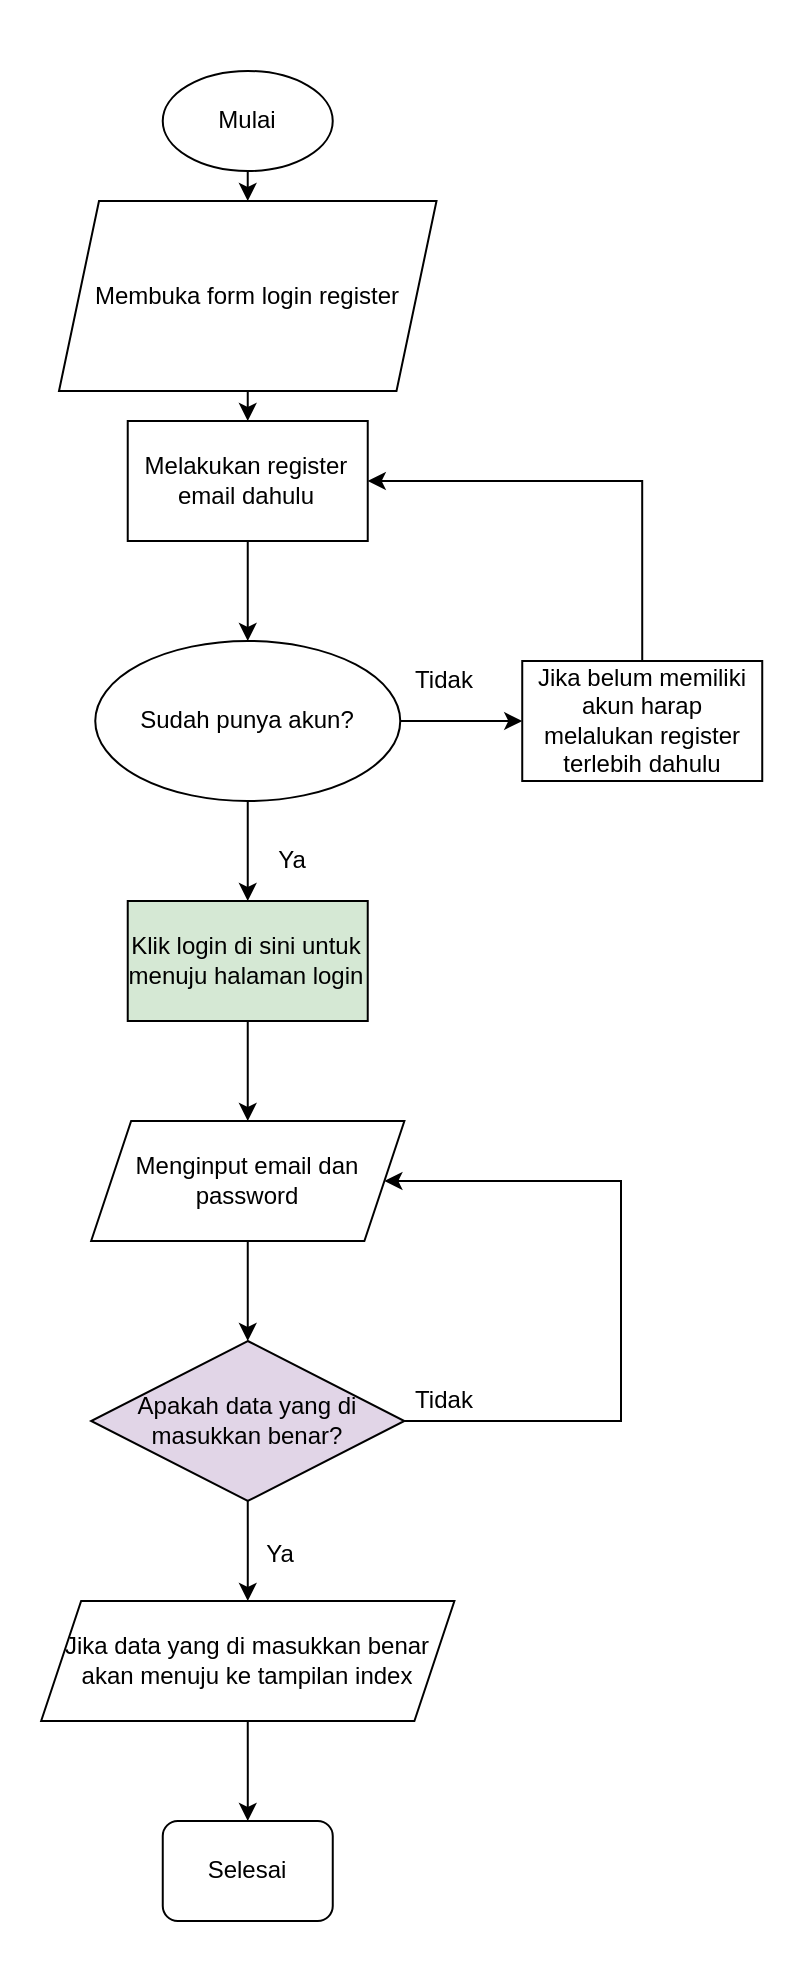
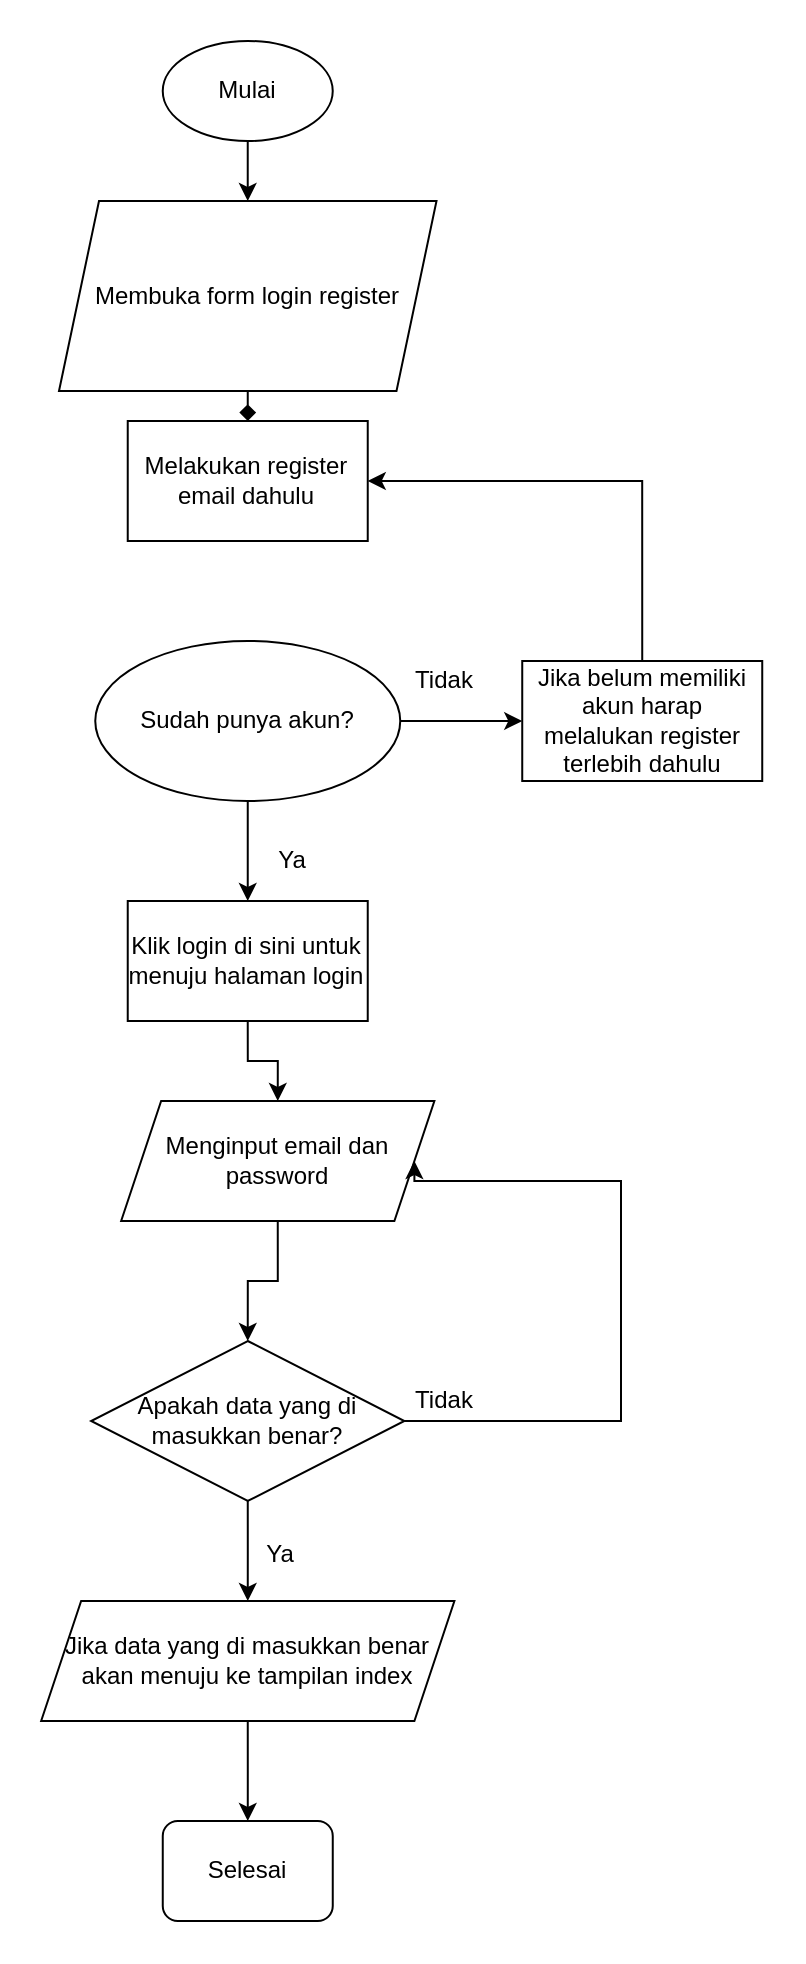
node "Mulai": moved (248, 121) -> (248, 91)
edge "Membuka form login register" -> "Melakukan register email dahulu": arrowhead classic -> diamond
edge "Melakukan register email dahulu" -> "Sudah punya akun?": removed
node "Klik login di sini untuk menuju halaman login": fillcolor #d5e8d4 -> #ffffff
node "Menginput email dan password": moved (248, 1181) -> (278, 1161)
node "Apakah data yang di masukkan benar?": fillcolor #e1d5e7 -> #ffffff
